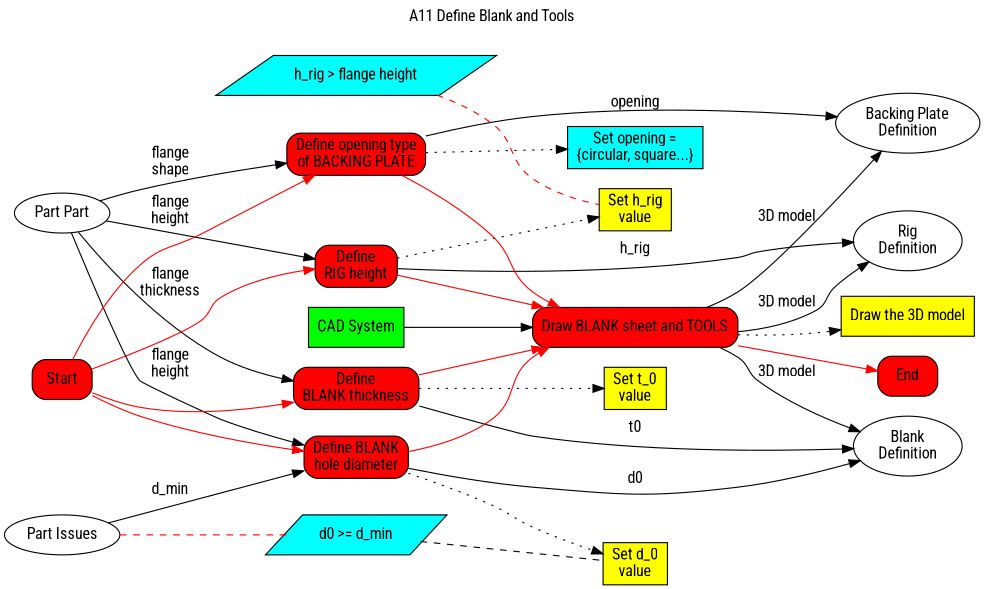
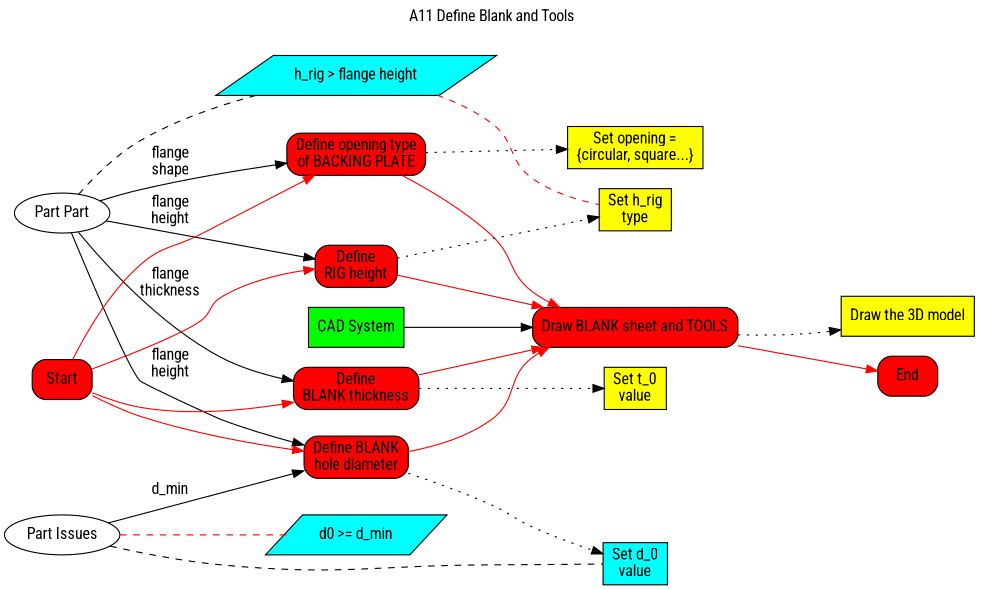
node "Backing Plate Definition": removed
edge "h_rig > flange height" -- "Part Part": added
node "Set opening = {circular, square...}": fillcolor cyan -> yellow
node "Set h_rig value": label "Set h_rig value" -> "Set h_rig type"
node "Rig Definition": removed
node "Blank Definition": removed
edge "d0 >= d_min" -- "Set d_0 value": now "Part Issues" -- "Set d_0 value"
node "Set d_0 value": fillcolor yellow -> cyan
